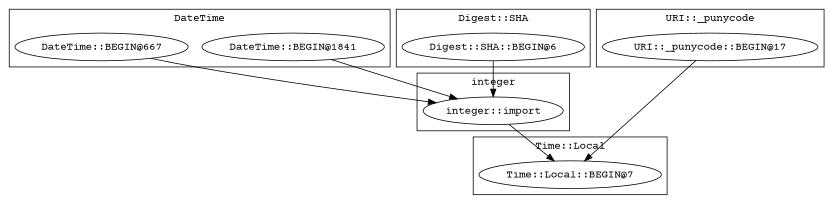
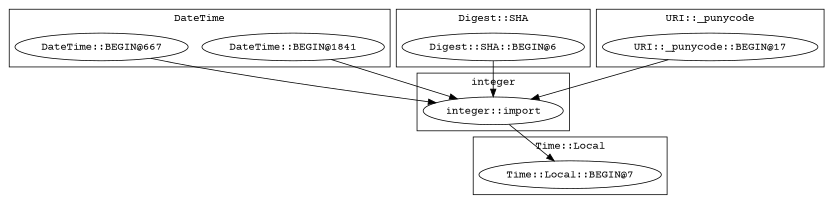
edge "URI::_punycode::BEGIN@17" -> "Time::Local::BEGIN@7": now "URI::_punycode::BEGIN@17" -> "integer::import"
